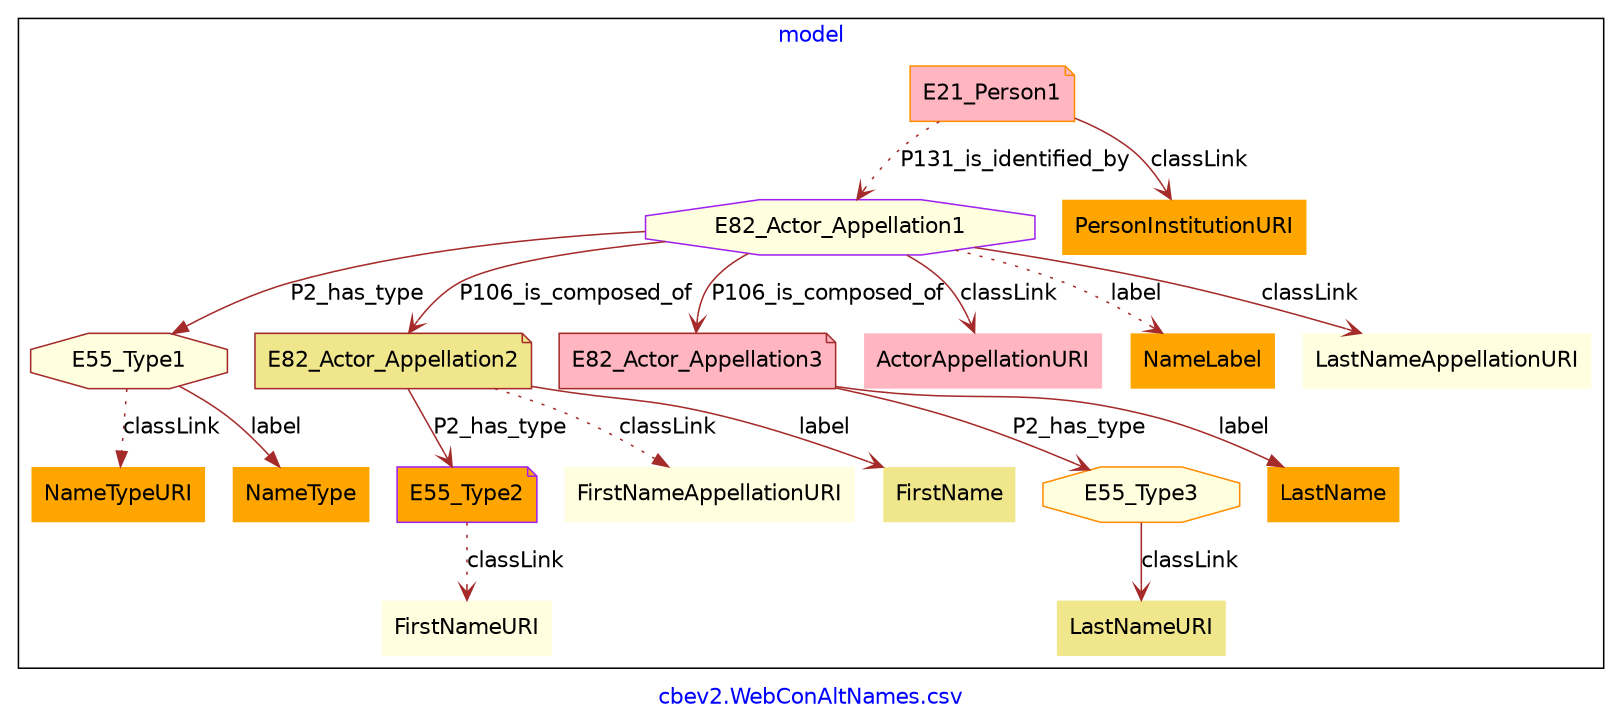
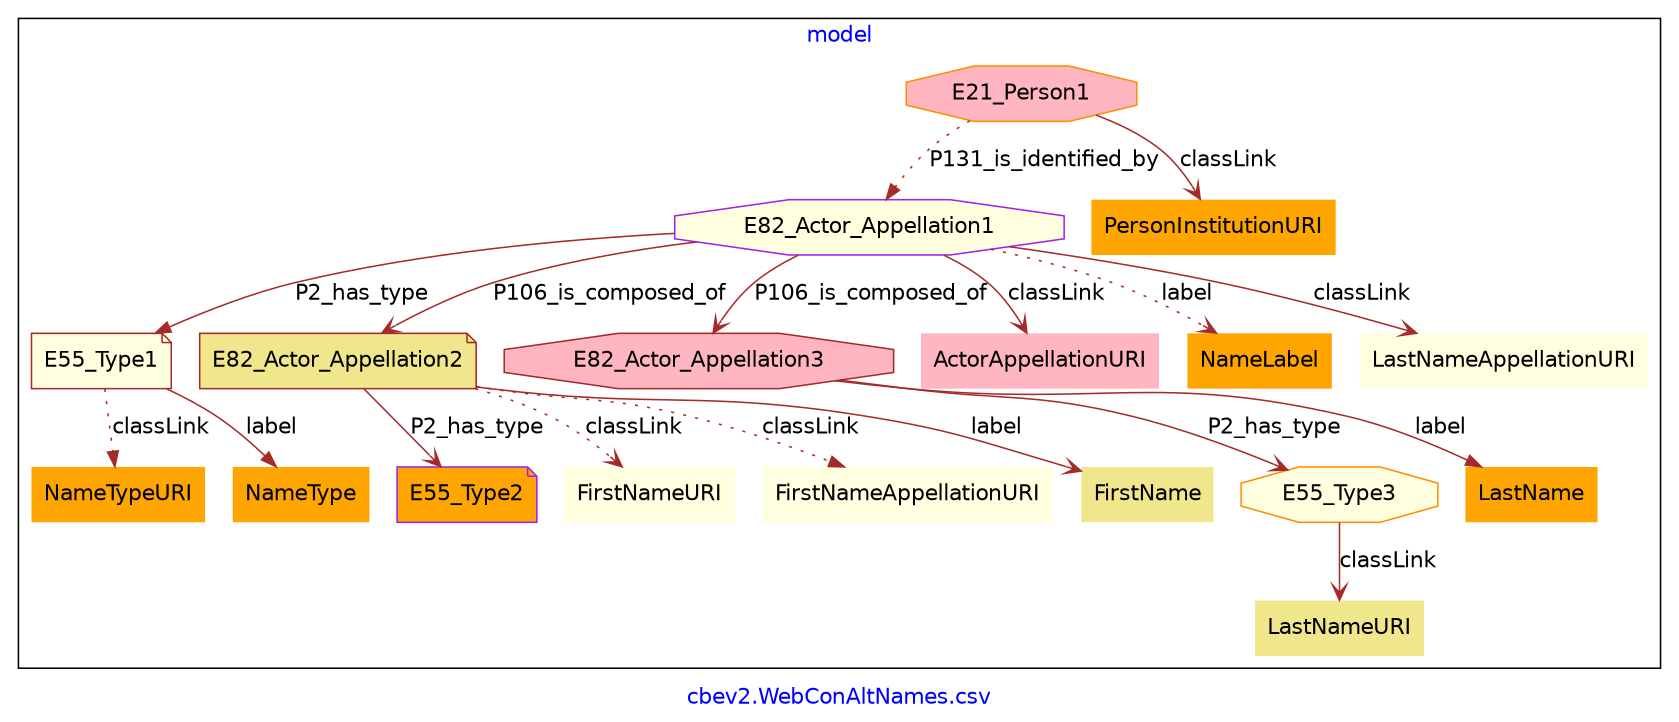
node "E21_Person1": shape note -> octagon
edge "E21_Person1" -> "E82_Actor_Appellation1": arrowhead vee -> normal
node "E55_Type1": shape octagon -> note
node "E82_Actor_Appellation3": shape note -> octagon
edge "E55_Type2" -> "FirstNameURI": now "E82_Actor_Appellation2" -> "FirstNameURI"
